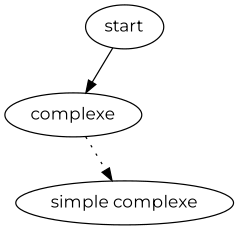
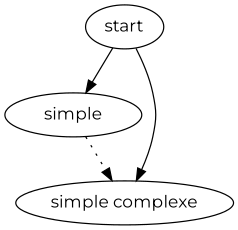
edge "start" -> "simple complexe": added
node "complexe": label "complexe" -> "simple"
